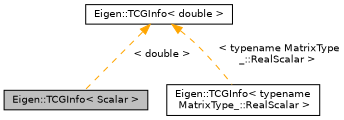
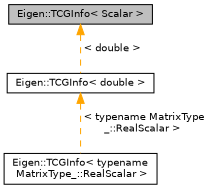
edge "Eigen::TCGInfo< Scalar >" -> "Eigen::TCGInfo< double >": reversed
